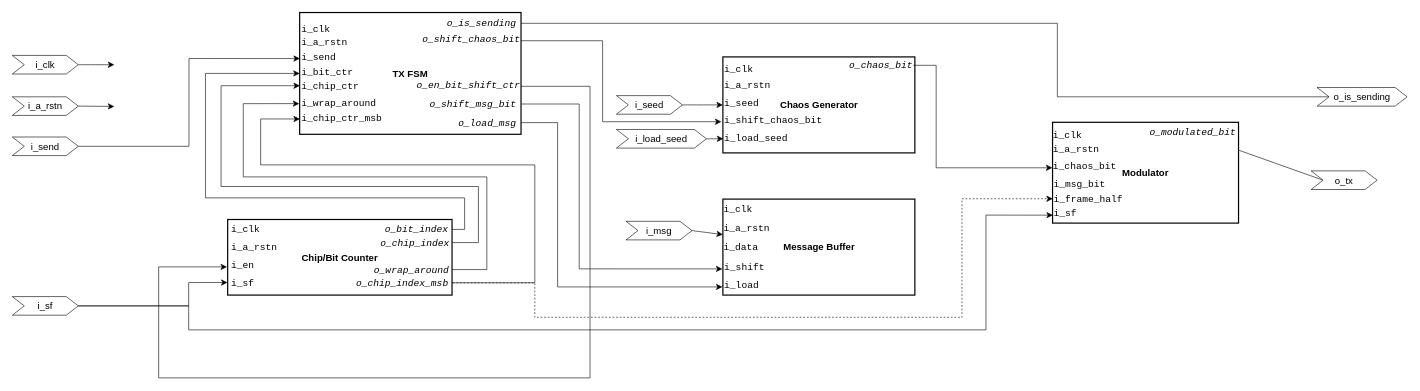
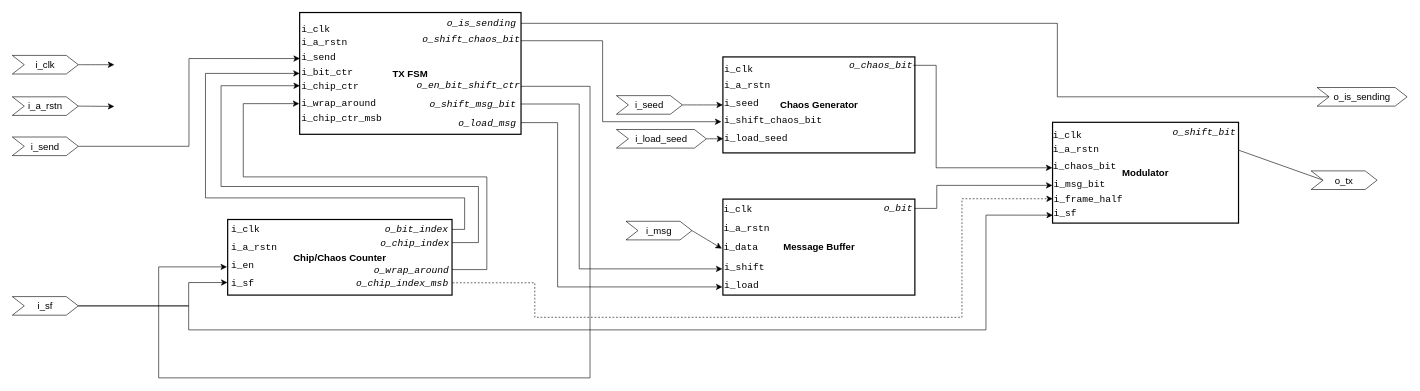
node "o_modulated_bit": label "o_modulated_bit" -> "o_shift_bit"
edge "o_chip_index_msb" -> "TX FSM": removed
edge "o_bit" -> "i_msg_bit": added
node "o_bit": added
edge "i_msg" -> "Message Buffer": now "i_msg" -> "i_data"
node "Chip/Bit Counter": label "Chip/Bit Counter" -> "Chip/Chaos Counter"
